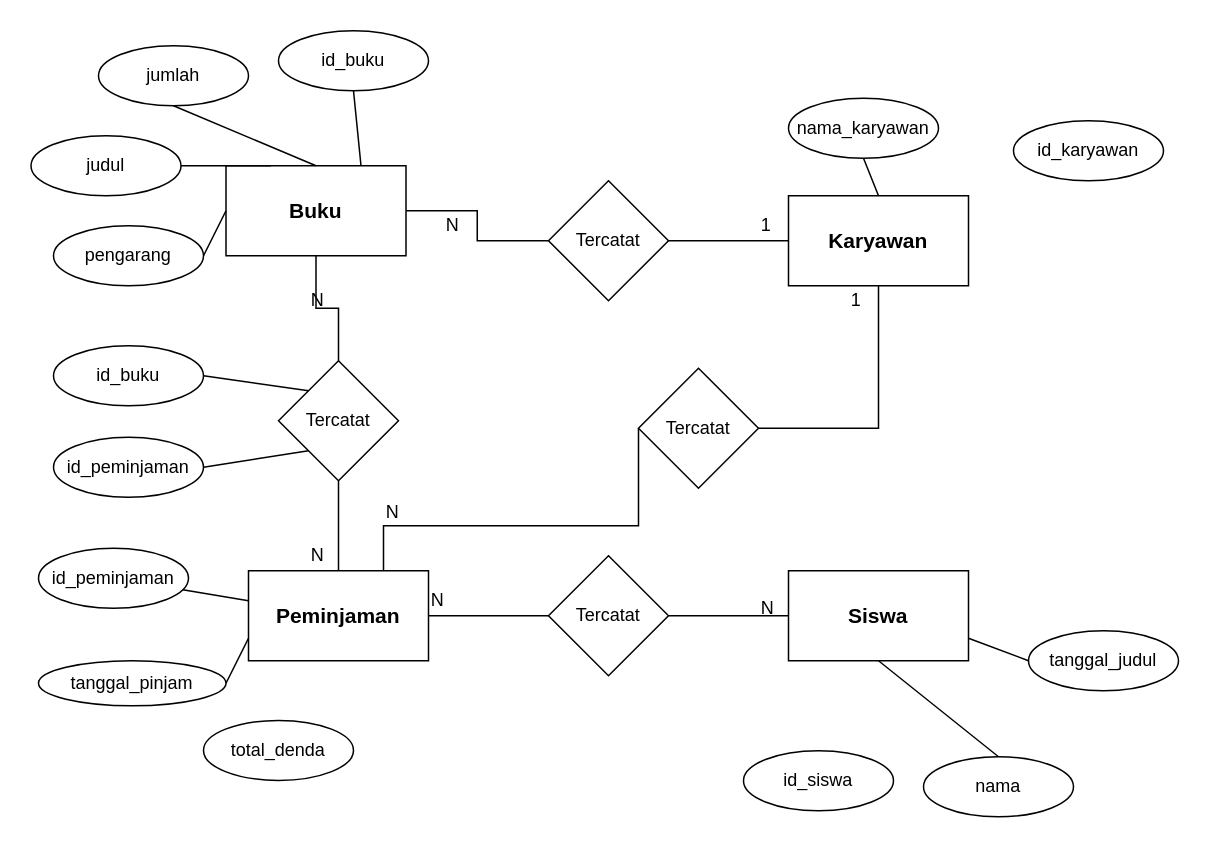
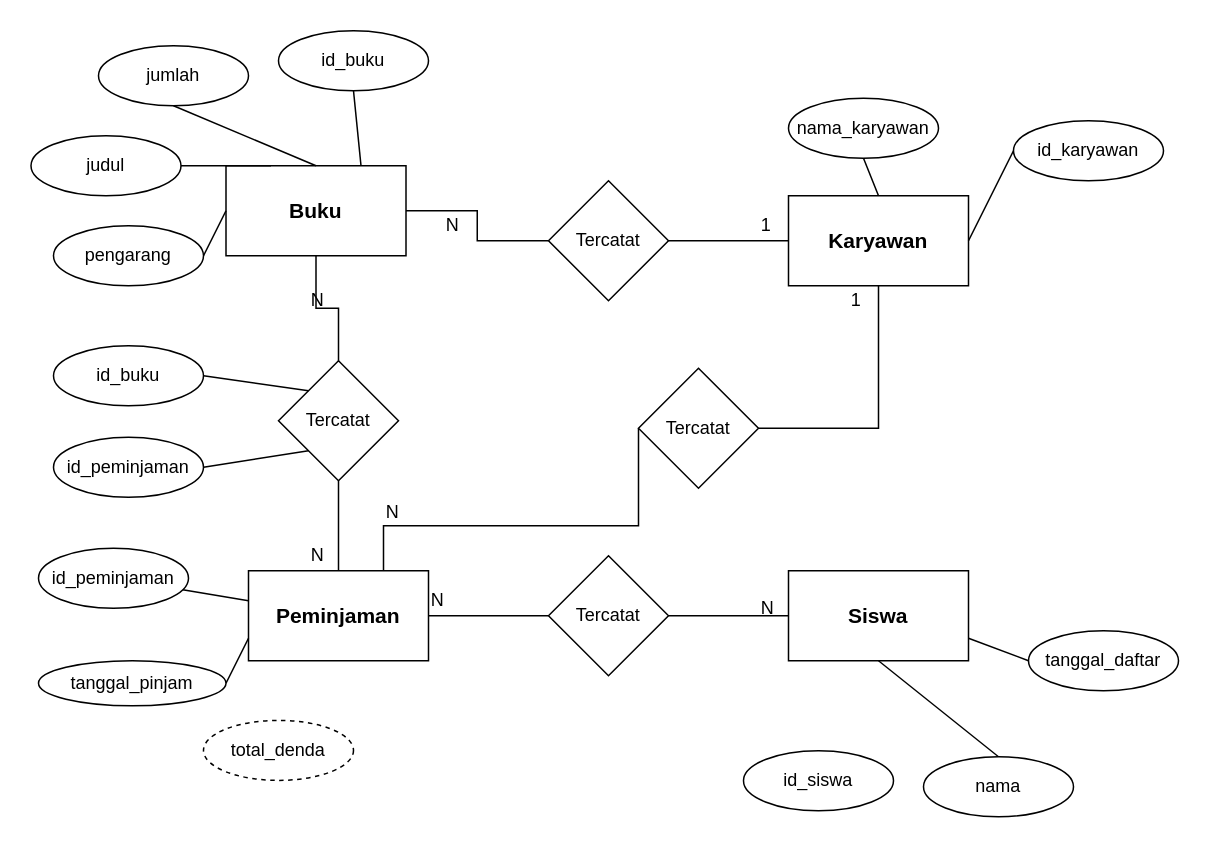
edge "id_karyawan" -- "Karyawan": added
node "tanggal_judul": label "tanggal_judul" -> "tanggal_daftar"
node "total_denda": style solid -> dashed
